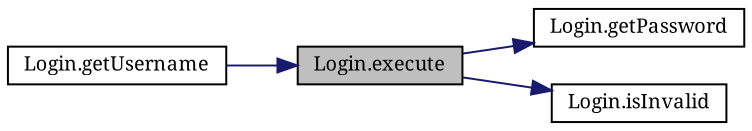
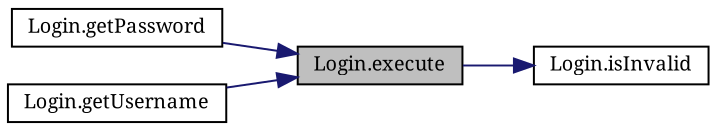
edge "Login.execute" -> "Login.getPassword": reversed
